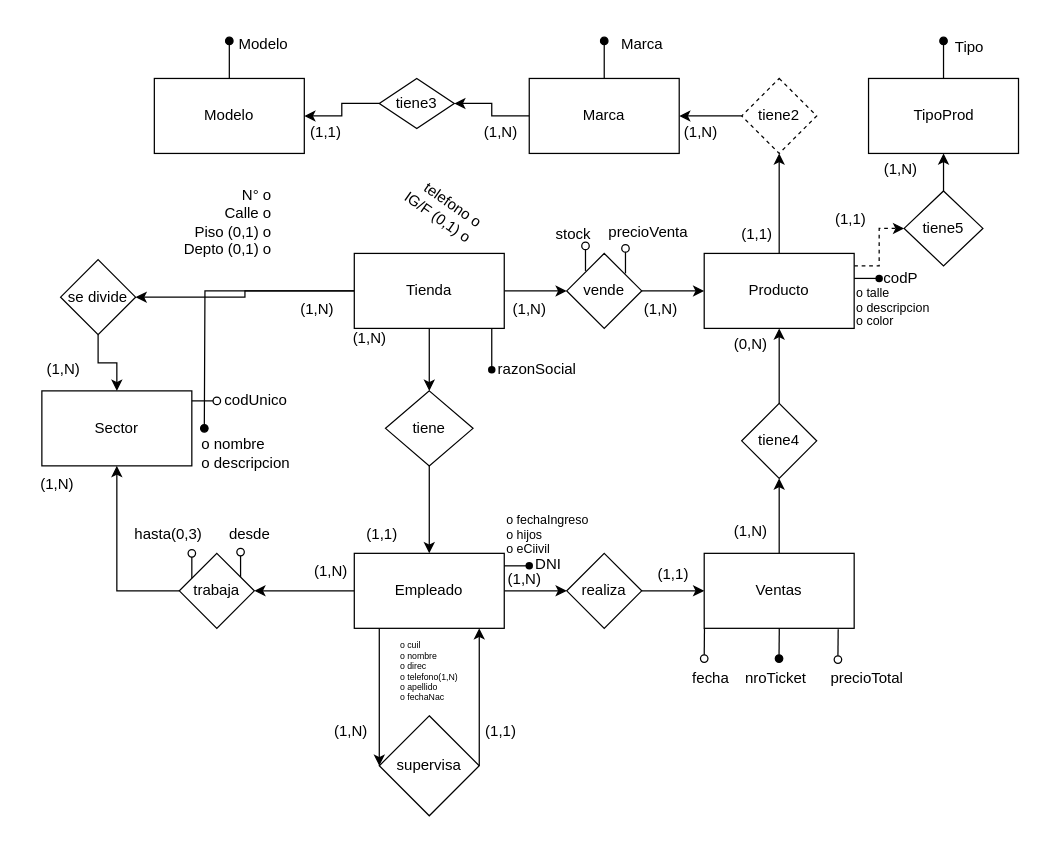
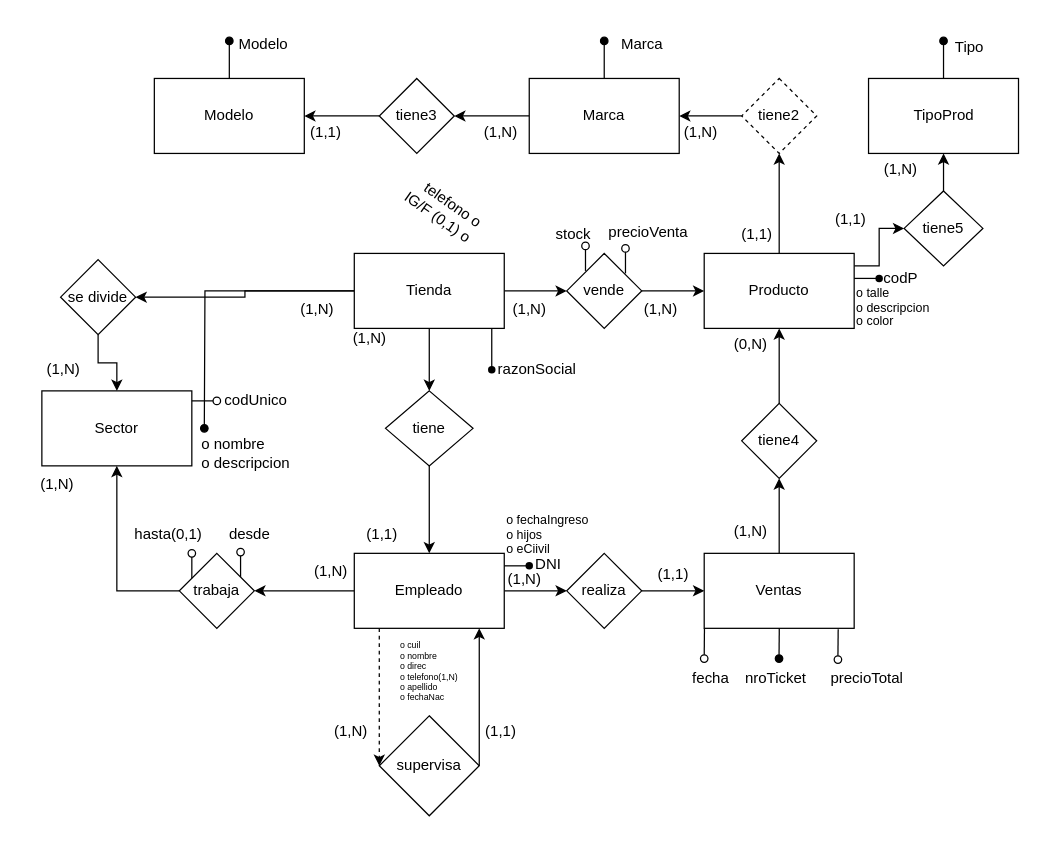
node "tiene3": size 75x50 -> 75x75
node "N° o Calle o Piso (0,1) o Depto (0,1) o": removed
edge "Producto" -> "tiene5": style dashed -> solid
node "hasta(0,3)": label "hasta(0,3)" -> "hasta(0,1)"
edge "Empleado" -> "supervisa": style solid -> dashed
